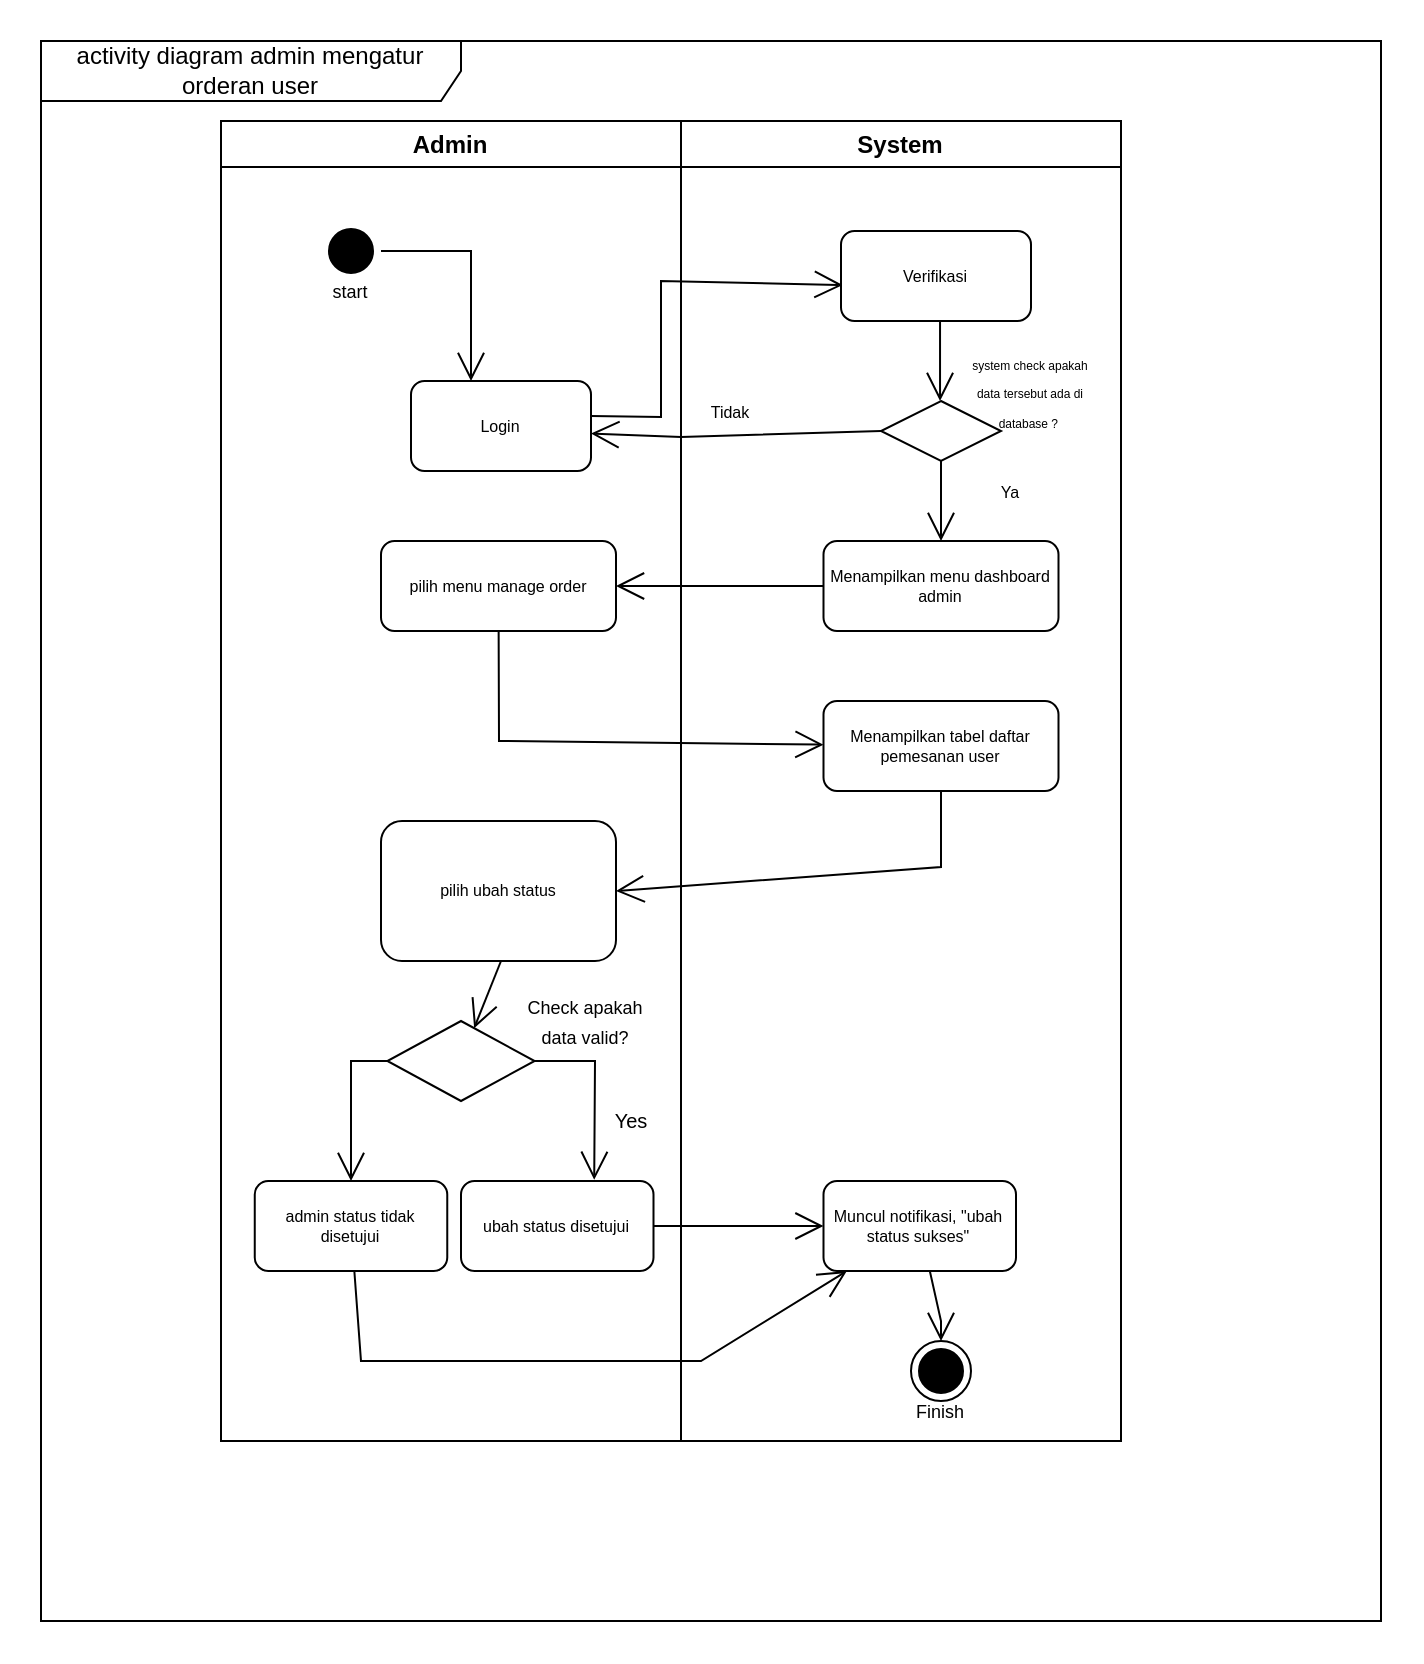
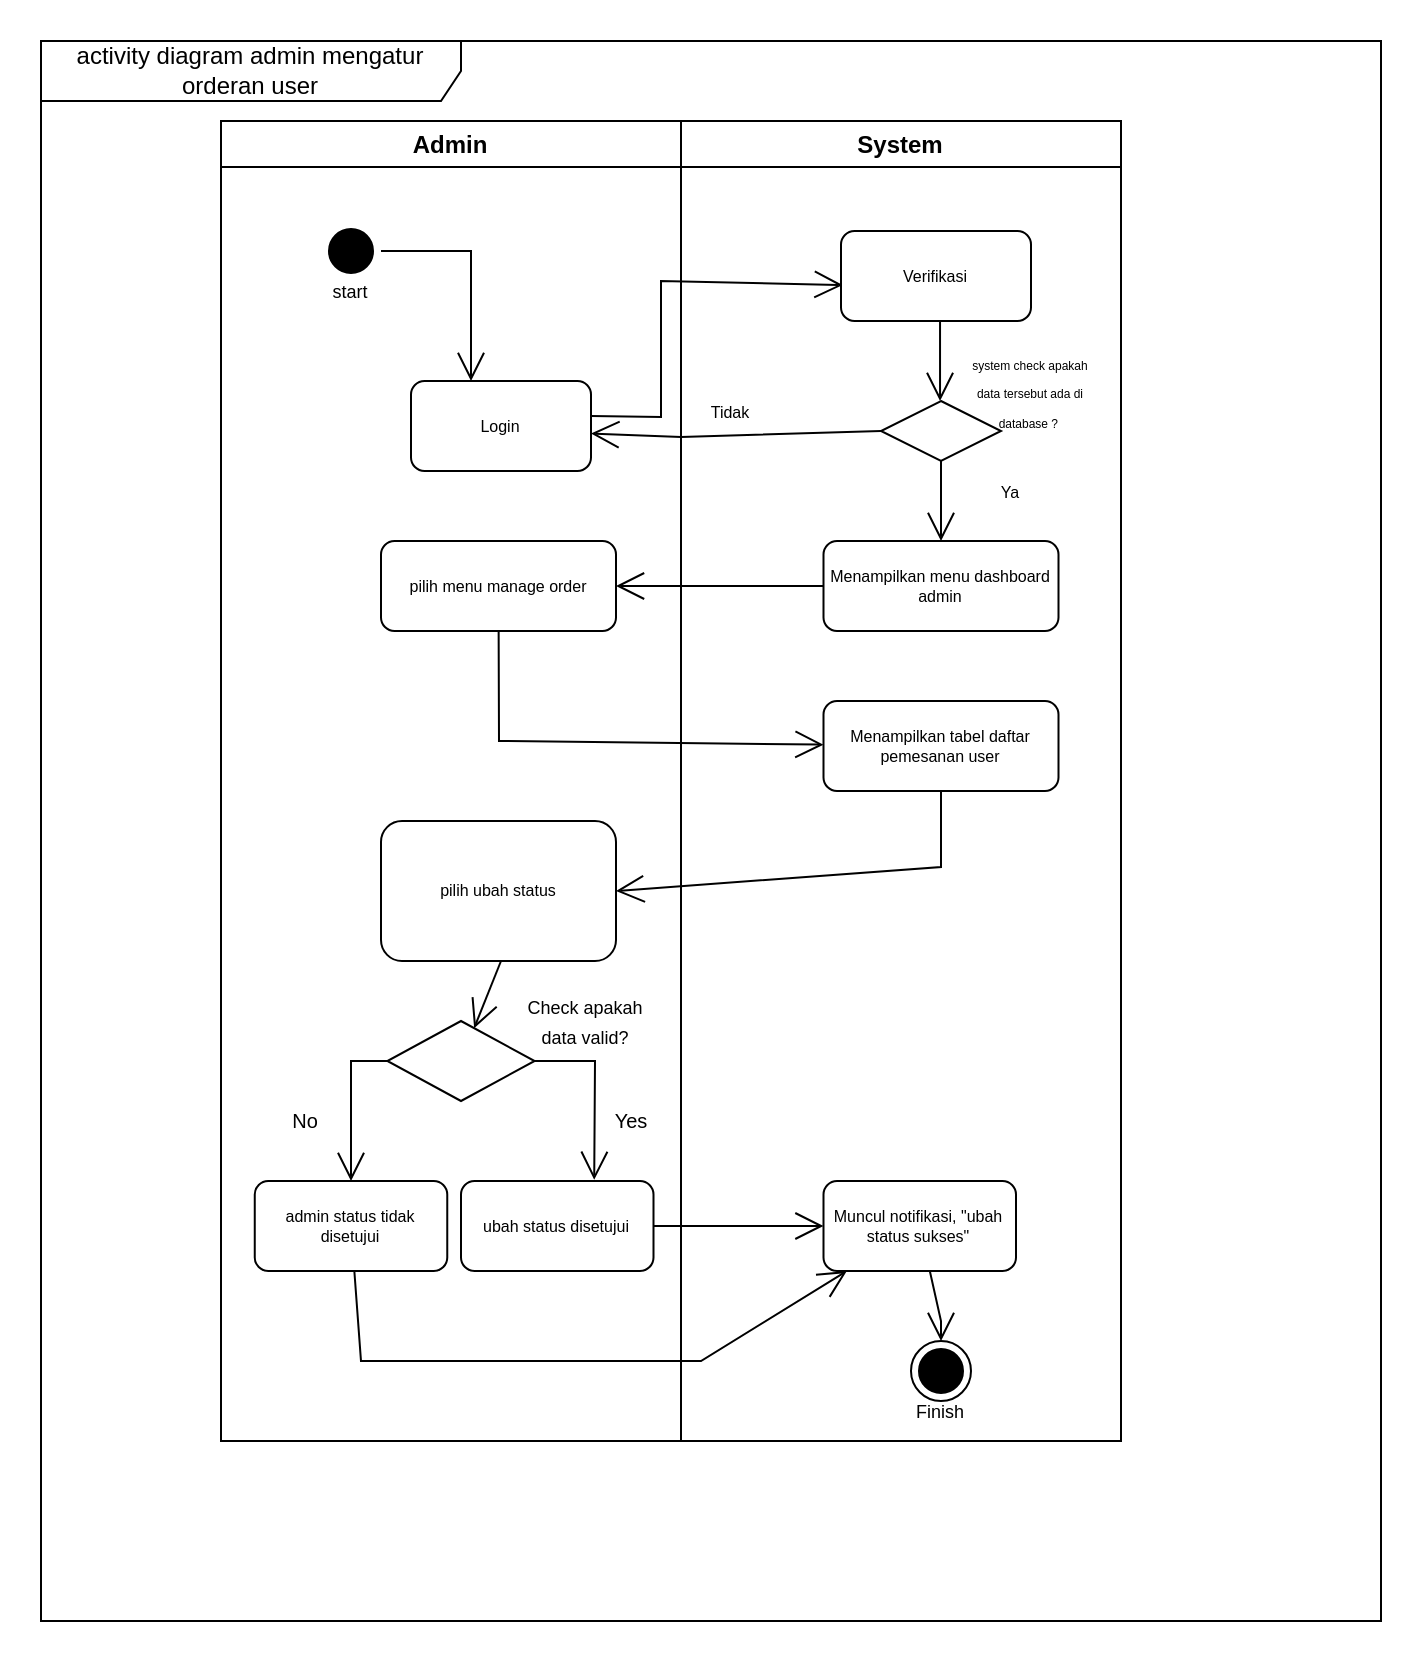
node "No": added
